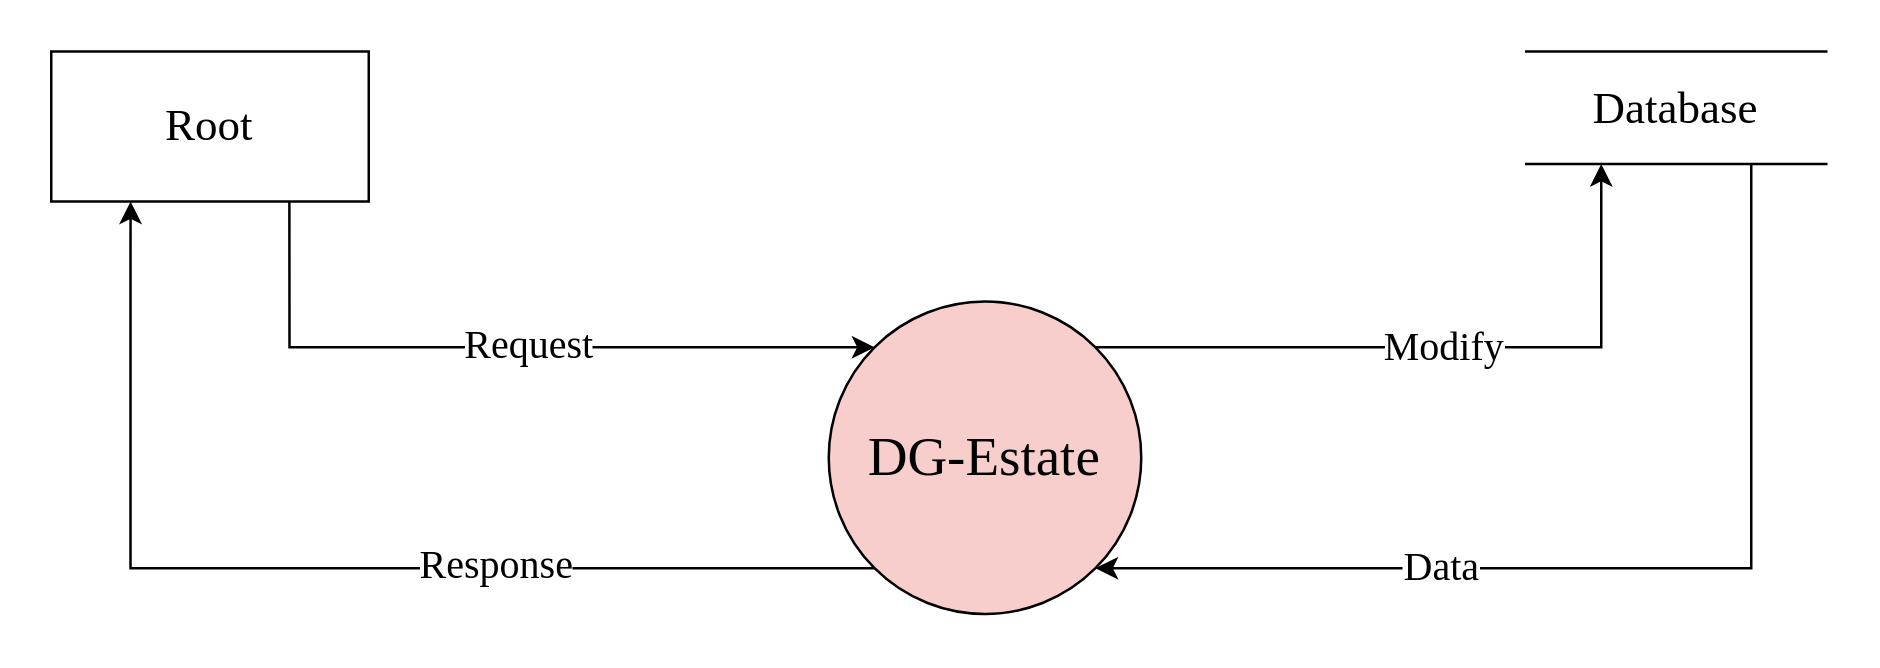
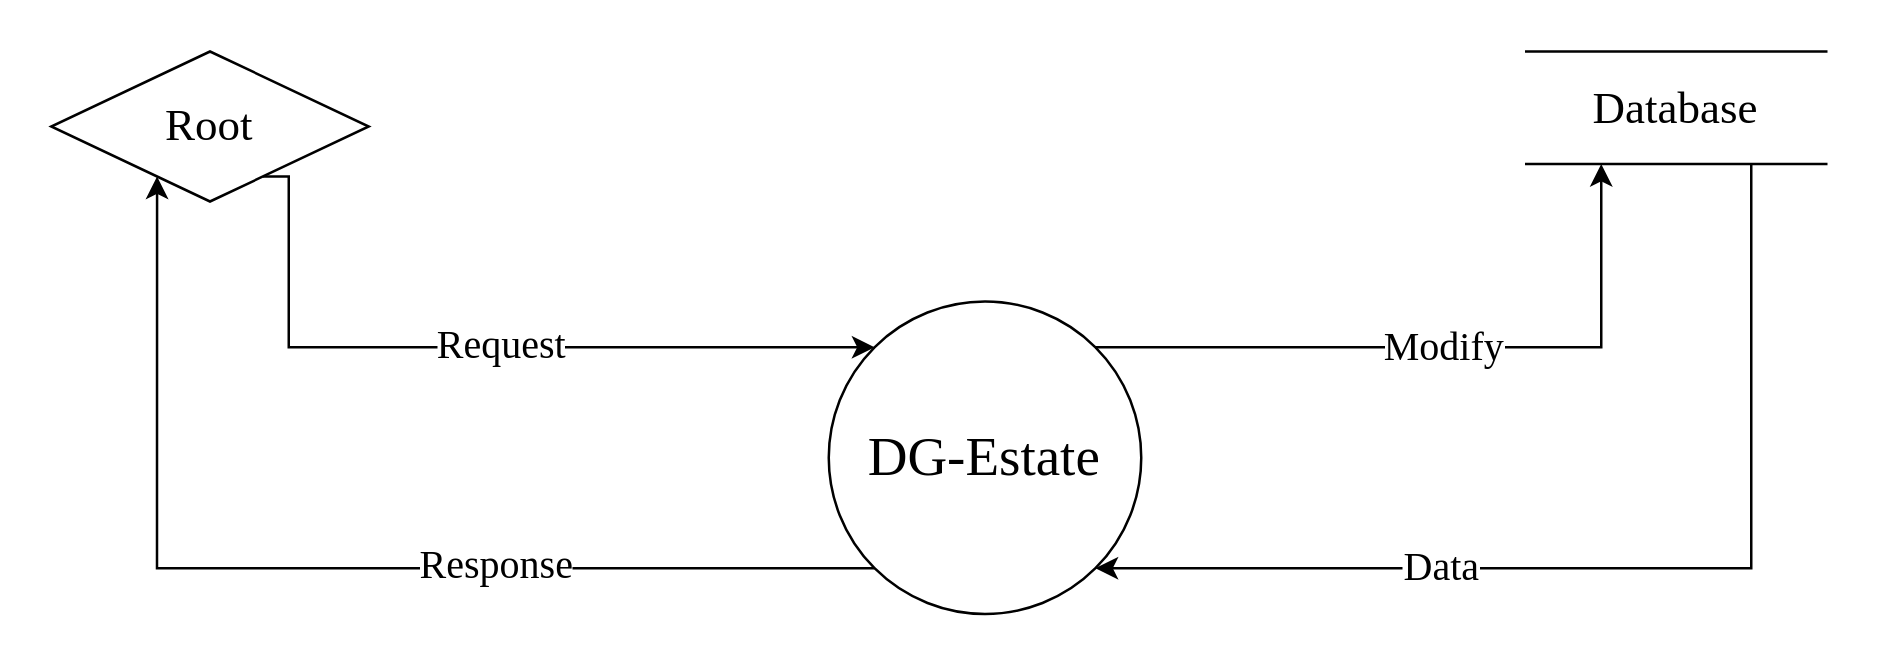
node "Root": shape rectangle -> diamond
node "DG-Estate": fillcolor #f8cecc -> #ffffff
